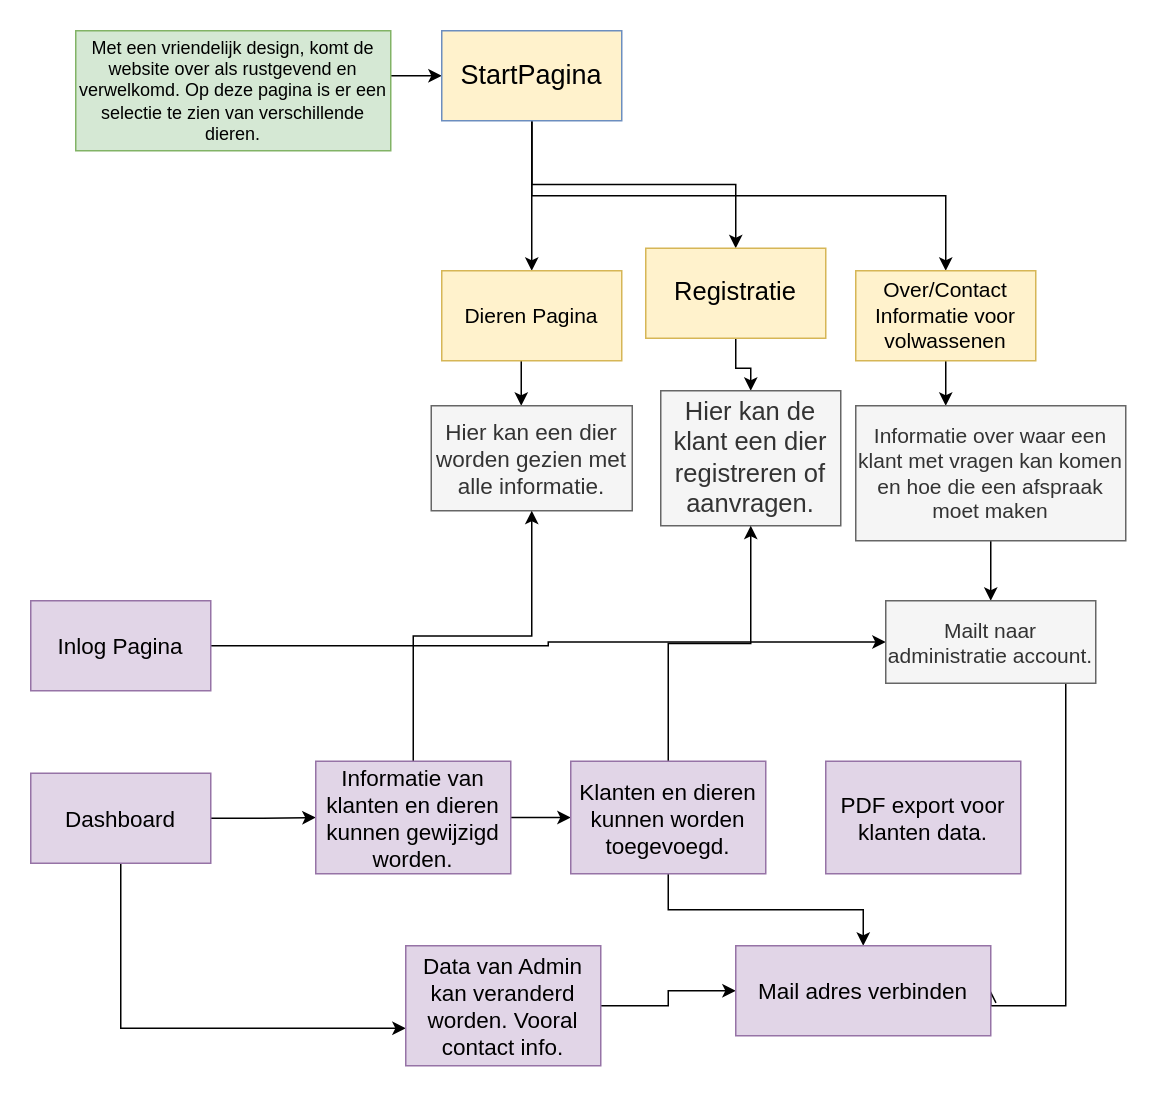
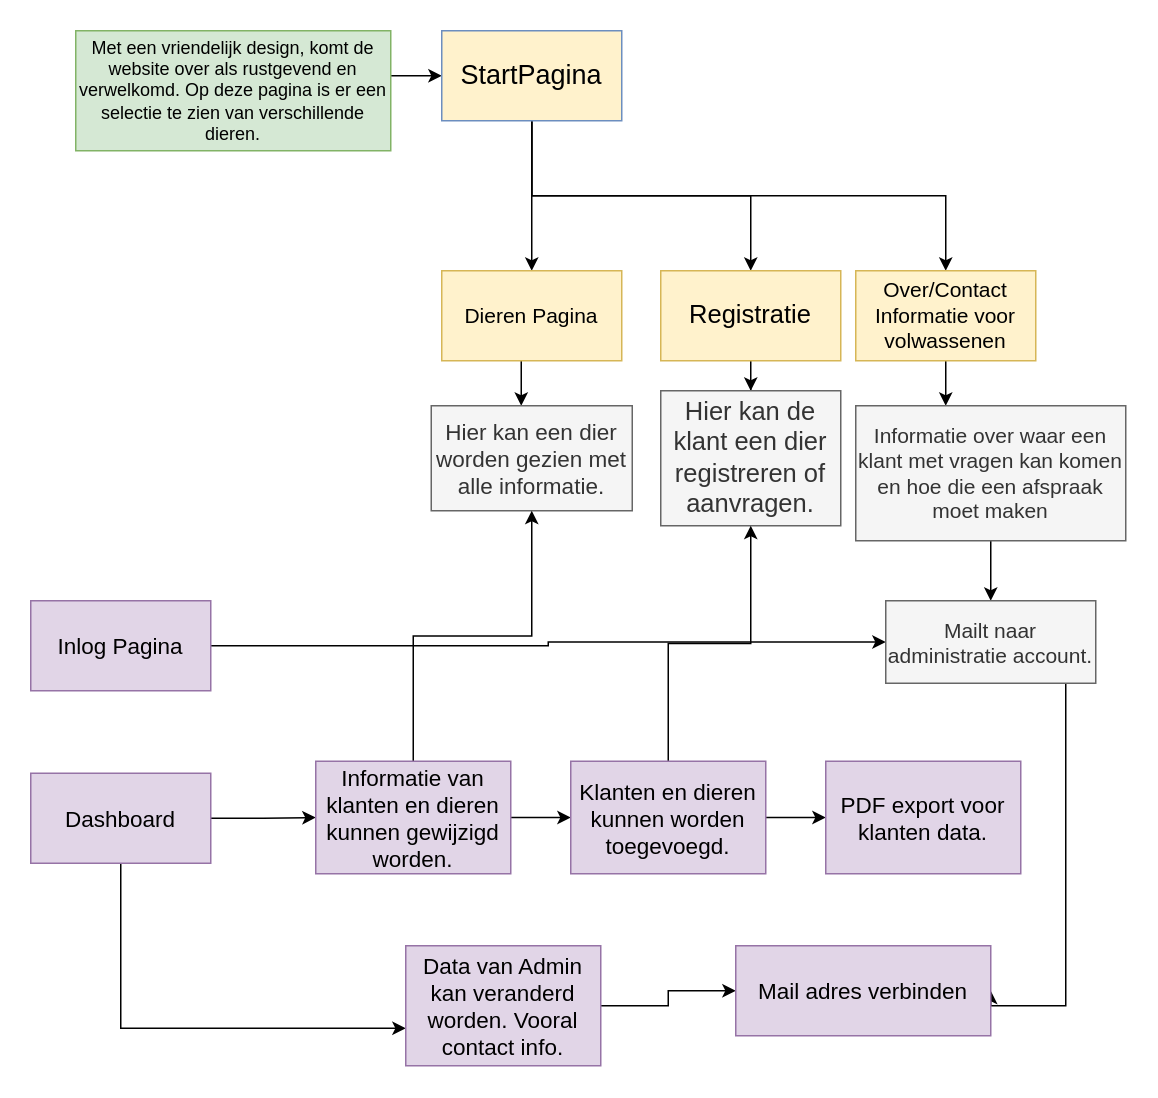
node "Registratie": moved (736, 293) -> (751, 316)
edge "Klanten en dieren kunnen worden toegevoegd." -> "Mail adres verbinden": now "Klanten en dieren kunnen worden toegevoegd." -> "PDF export voor klanten data."
edge "Mailt naar administratie account." -> "Mail adres verbinden": arrowhead open -> classic
